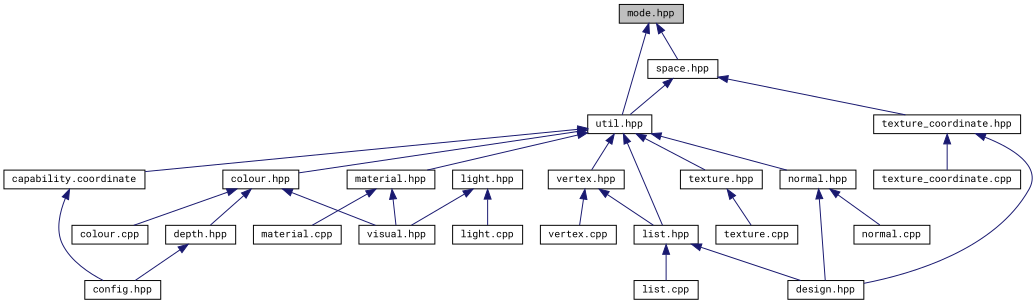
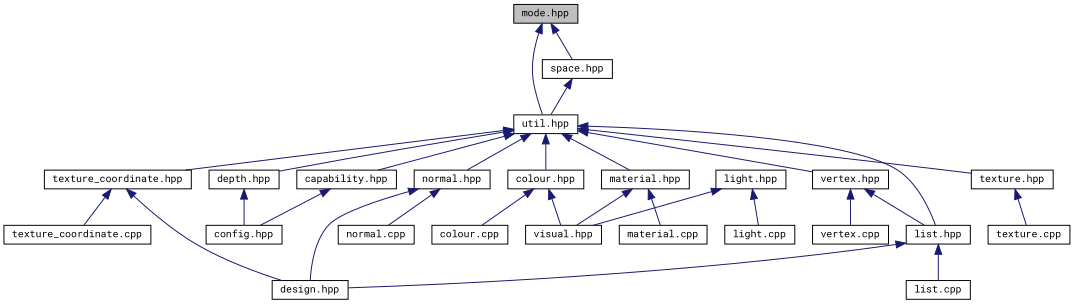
edge "texture_coordinate.hpp" -> "space.hpp": now "texture_coordinate.hpp" -> "util.hpp"
node "capability.coordinate": label "capability.coordinate" -> "capability.hpp"
edge "depth.hpp" -> "colour.hpp": now "depth.hpp" -> "util.hpp"
